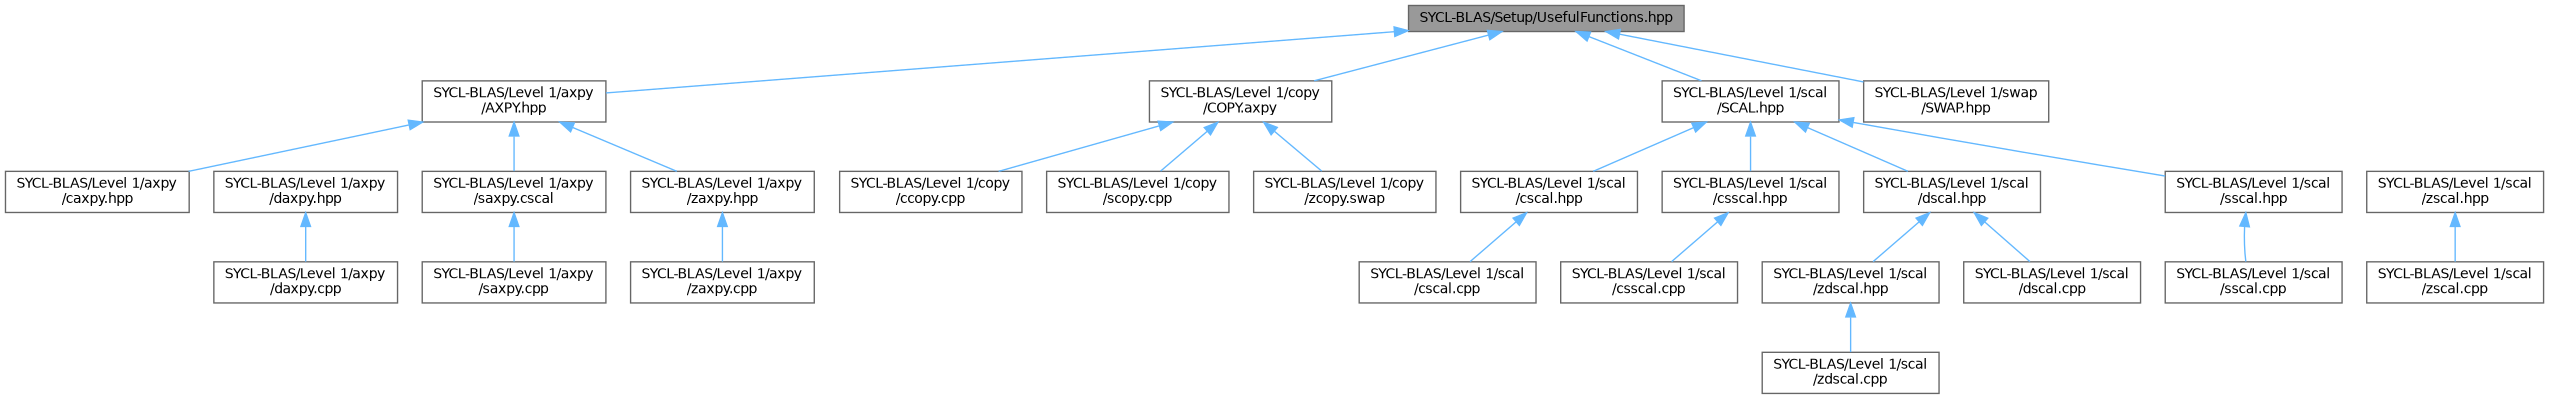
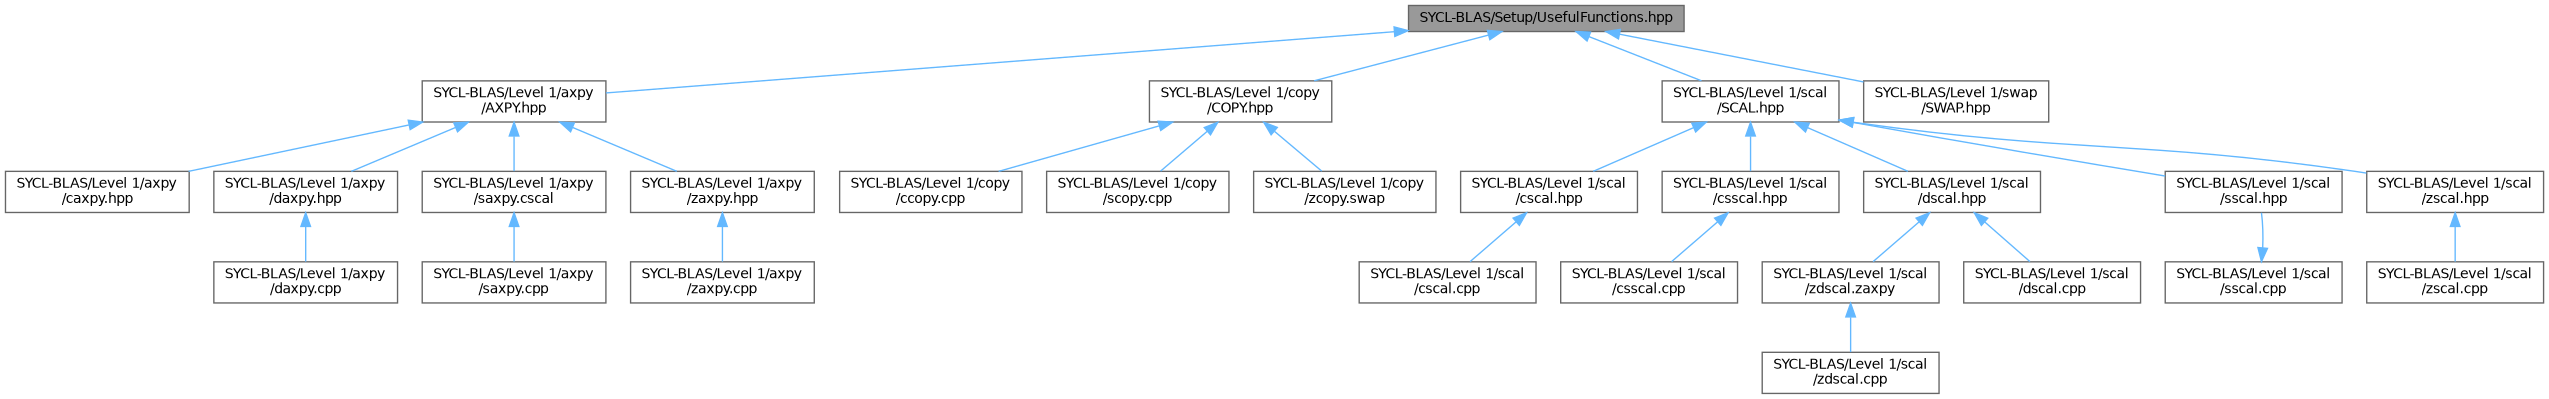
node "SYCL-BLAS/Level 1/copy /COPY.axpy": label "SYCL-BLAS/Level 1/copy /COPY.axpy" -> "SYCL-BLAS/Level 1/copy /COPY.hpp"
edge "SYCL-BLAS/Level 1/scal /zscal.hpp" -> "SYCL-BLAS/Level 1/scal /SCAL.hpp": added
edge "SYCL-BLAS/Level 1/axpy /daxpy.hpp" -> "SYCL-BLAS/Level 1/axpy /AXPY.hpp": added
edge "SYCL-BLAS/Level 1/scal /sscal.cpp" -> "SYCL-BLAS/Level 1/scal /sscal.hpp": reversed
node "SYCL-BLAS/Level 1/scal /zdscal.hpp": label "SYCL-BLAS/Level 1/scal /zdscal.hpp" -> "SYCL-BLAS/Level 1/scal /zdscal.zaxpy"
